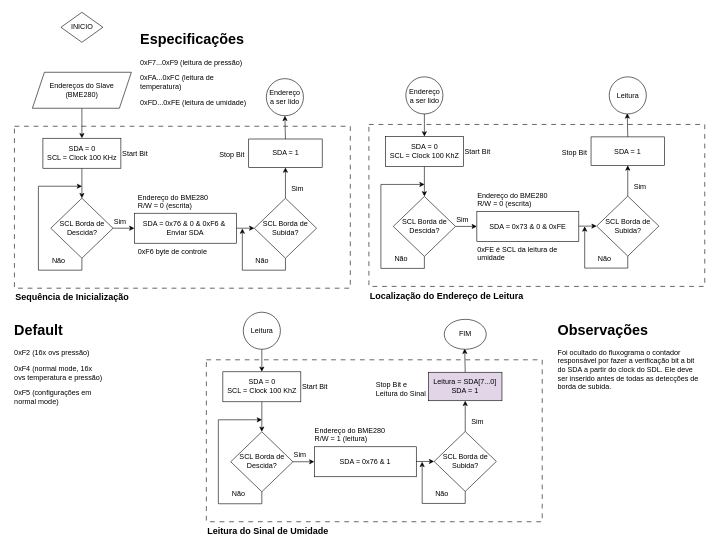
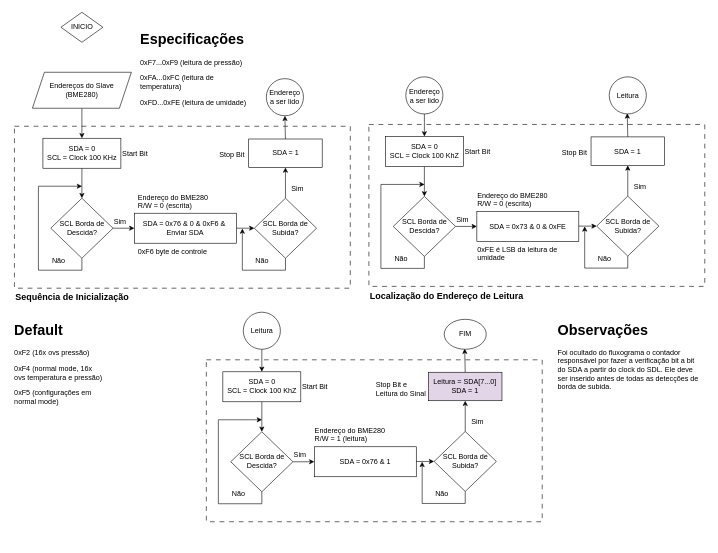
node "0xFE é SCL da leitura de umidade": label "0xFE é SCL da leitura de umidade" -> "0xFE é LSB da leitura de umidade"
node "Leitura do Sinal de Umidade": removed
